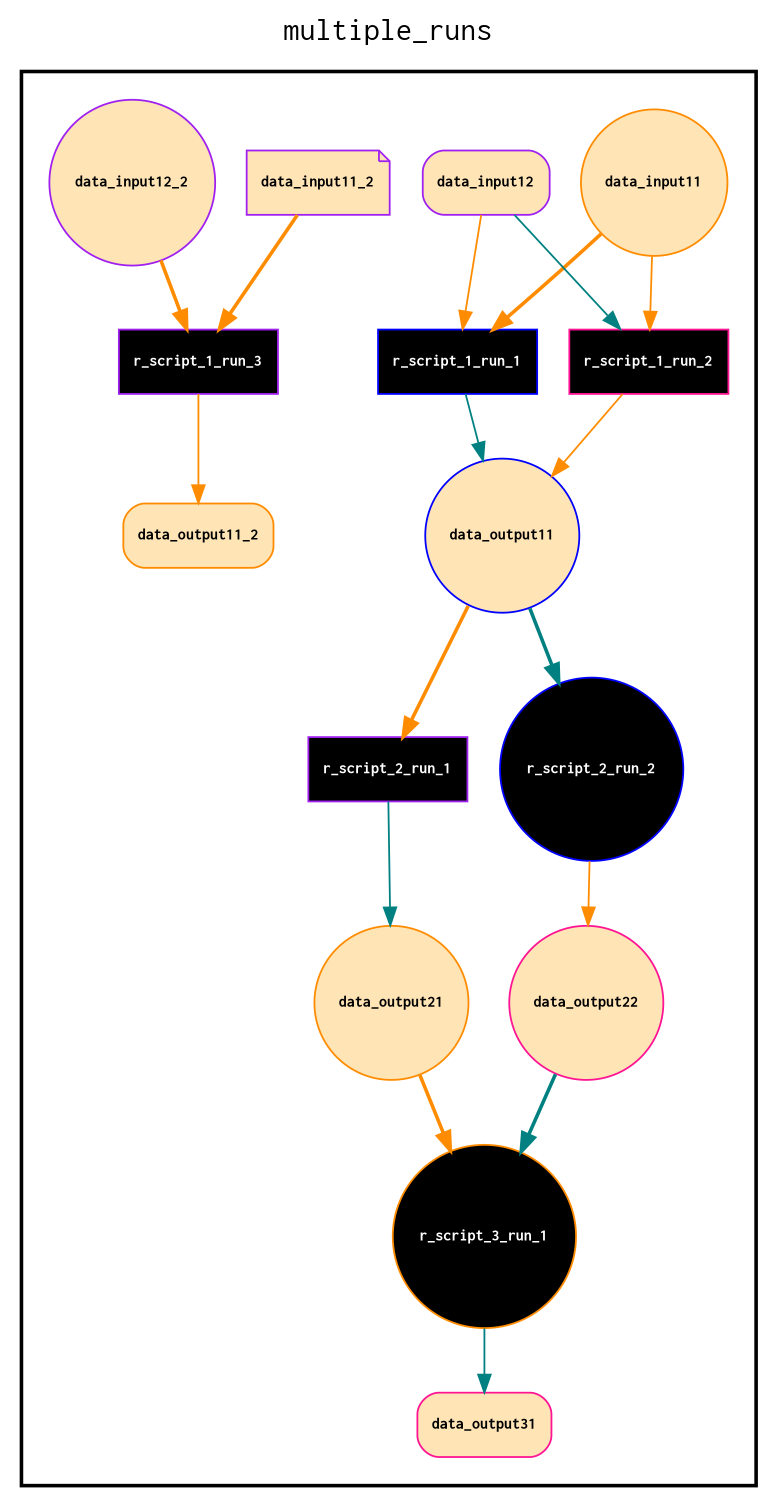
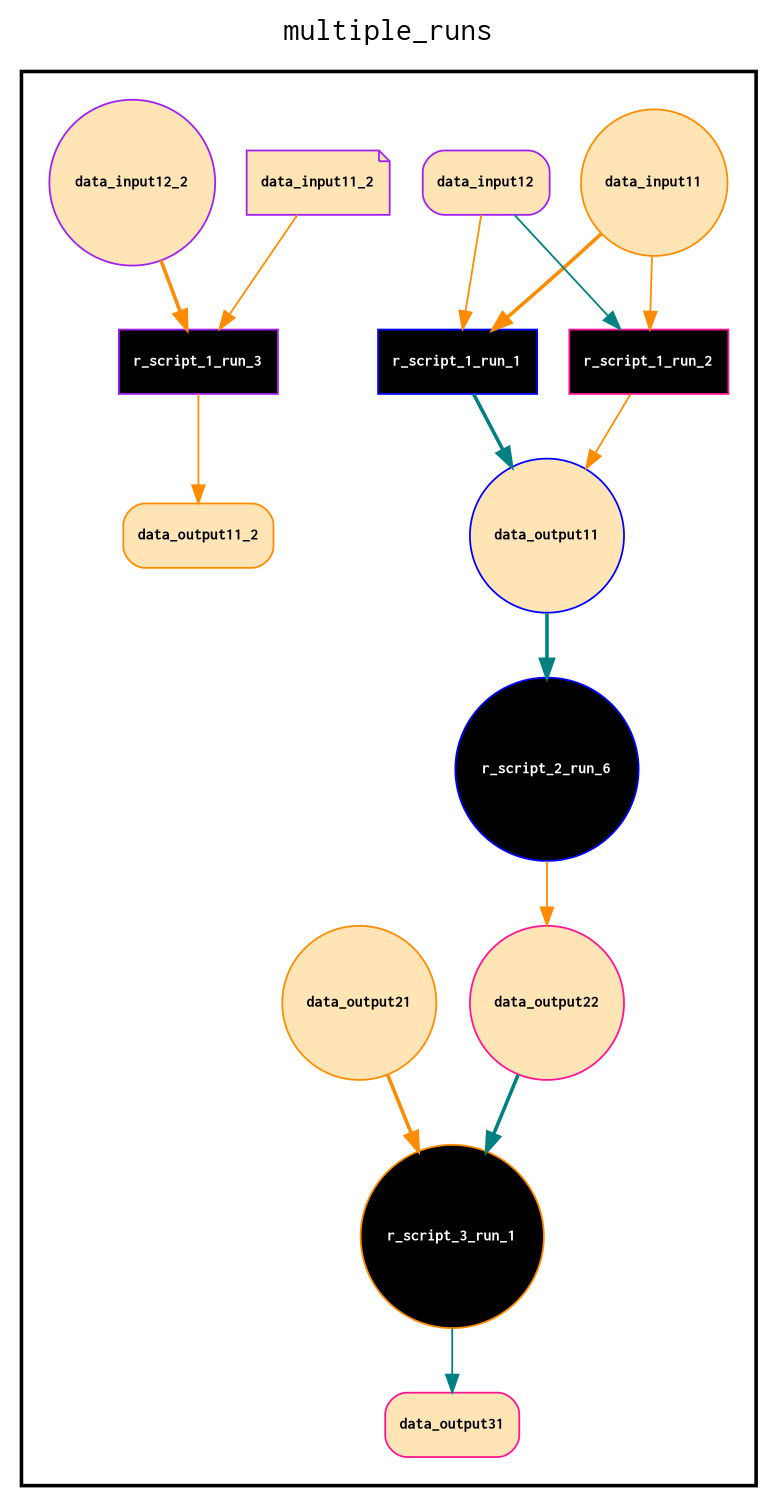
edge "data_input11_2" -> "r_script_1_run_3": style bold -> solid
edge "r_script_1_run_1" -> "data_output11": style solid -> bold
node "r_script_2_run_1": removed
node "r_script_2_run_2": label "r_script_2_run_2" -> "r_script_2_run_6"
